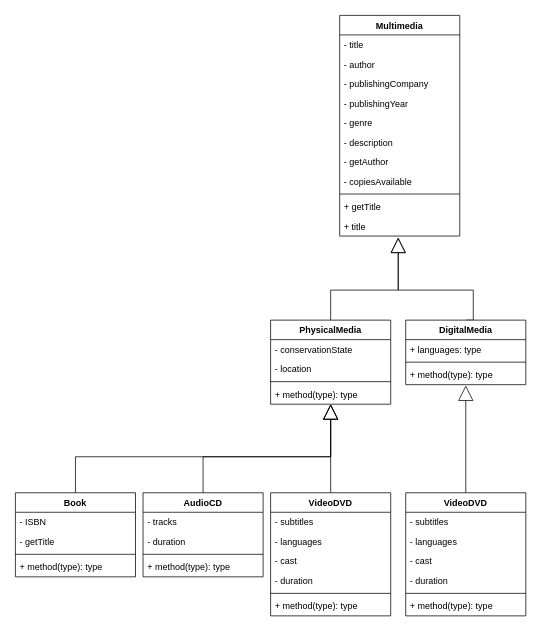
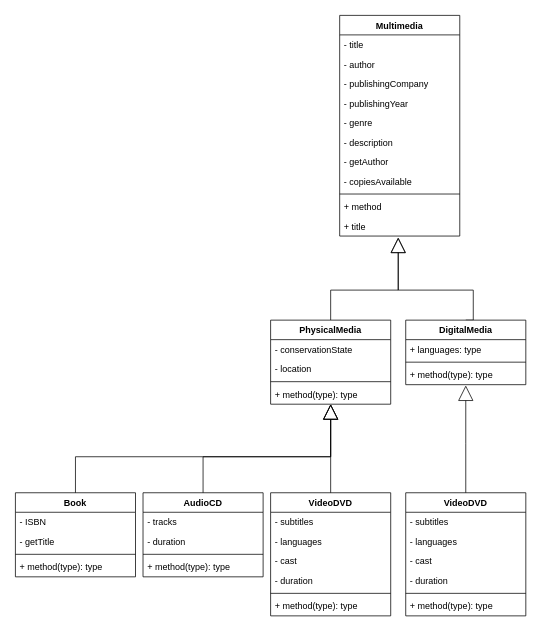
node "+ getTitle": label "+ getTitle" -> "+ method"
